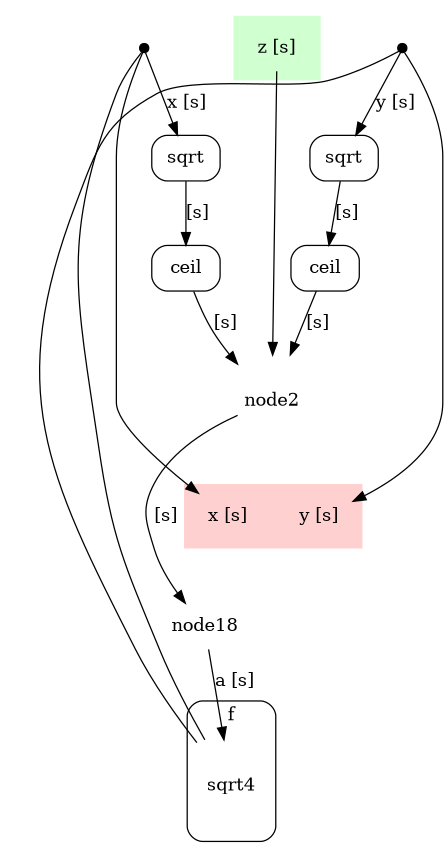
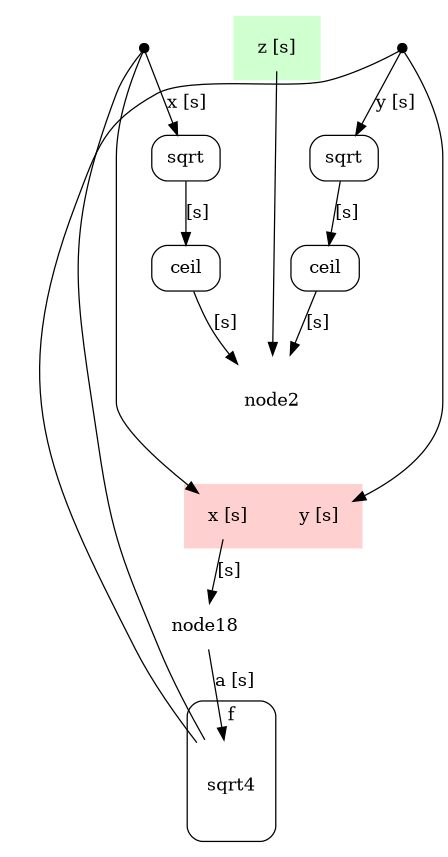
edge "node2" -> "node18": now "x [s]" -> "node18"
